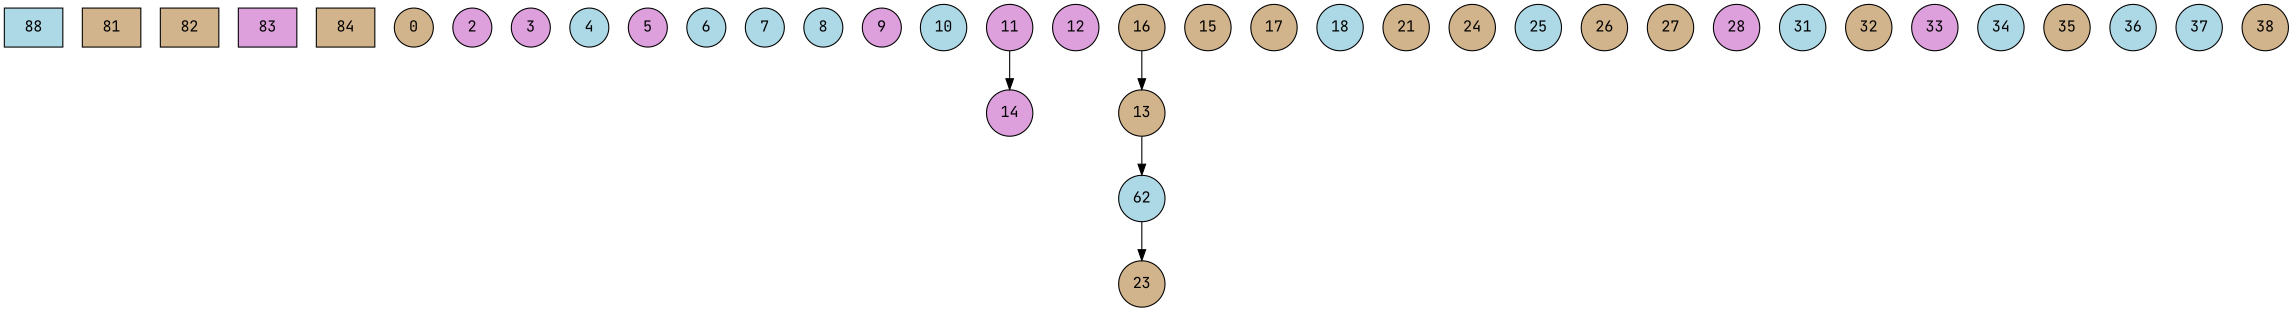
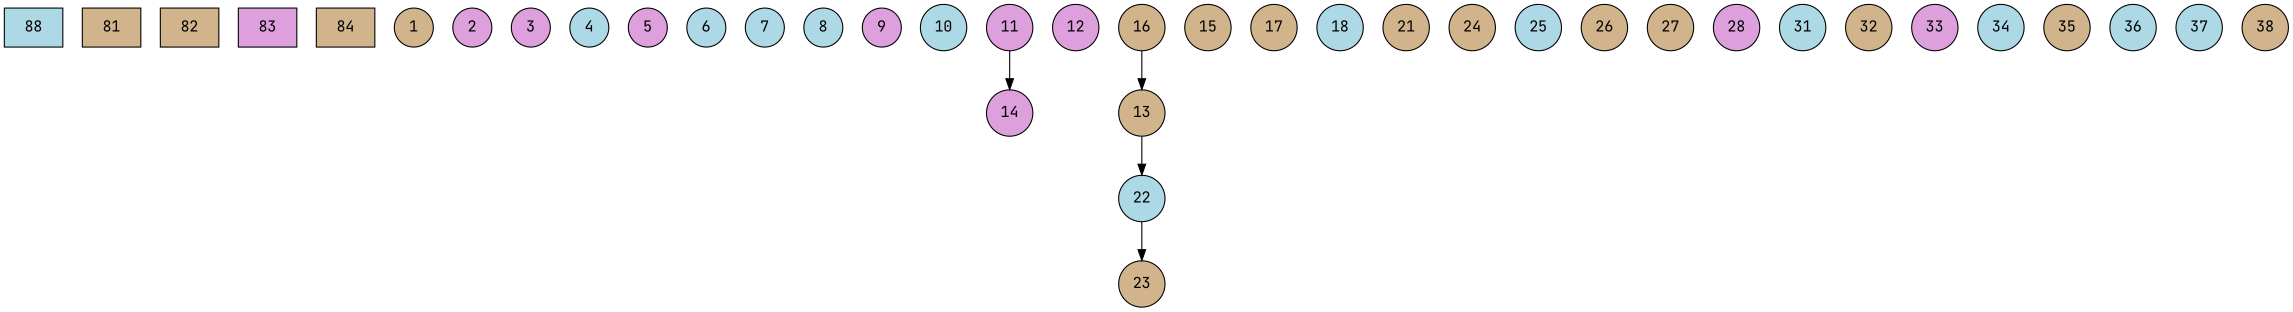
node "0": label "0" -> "1"
node "62": label "62" -> "22"
